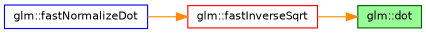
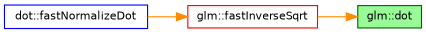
node "glm::fastNormalizeDot": label "glm::fastNormalizeDot" -> "dot::fastNormalizeDot"
